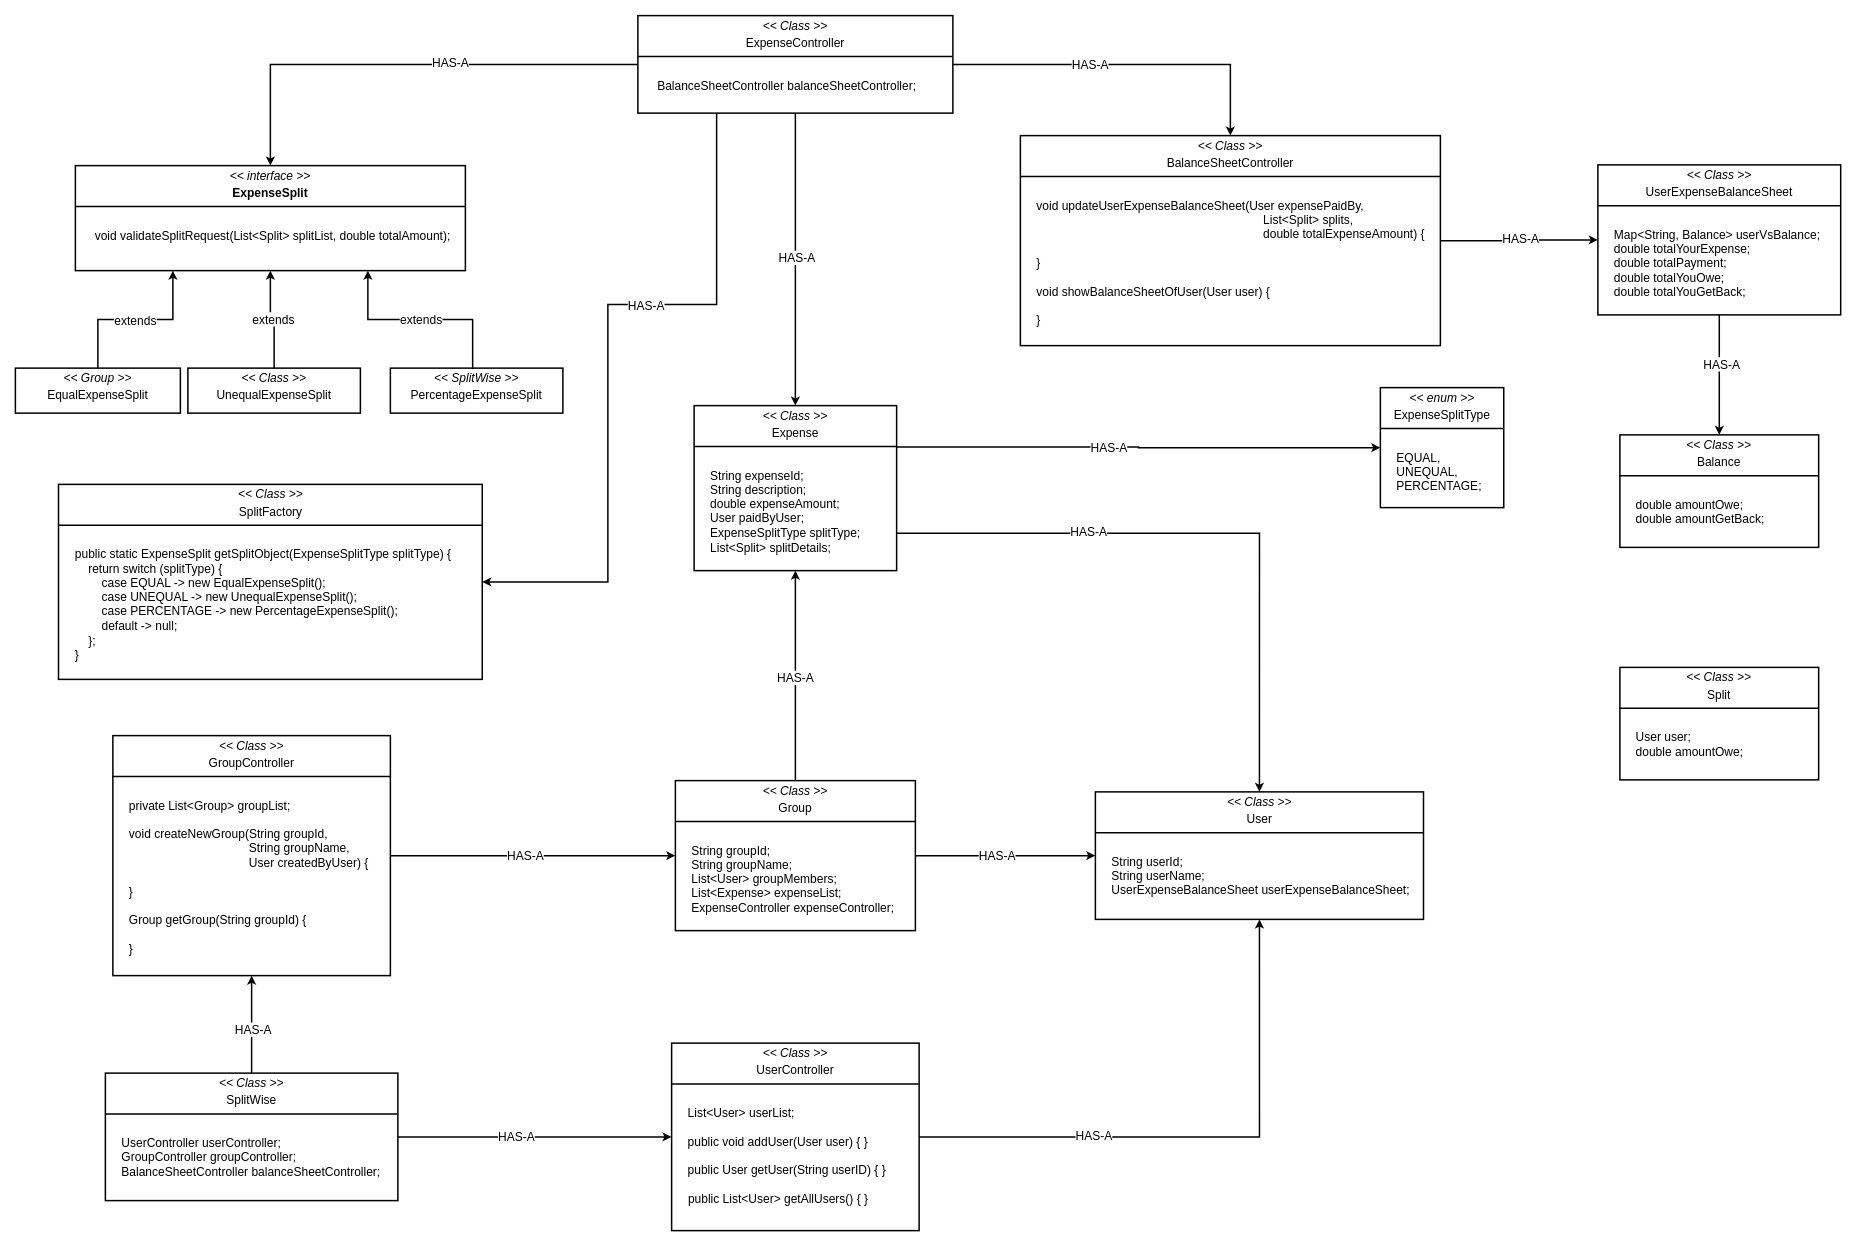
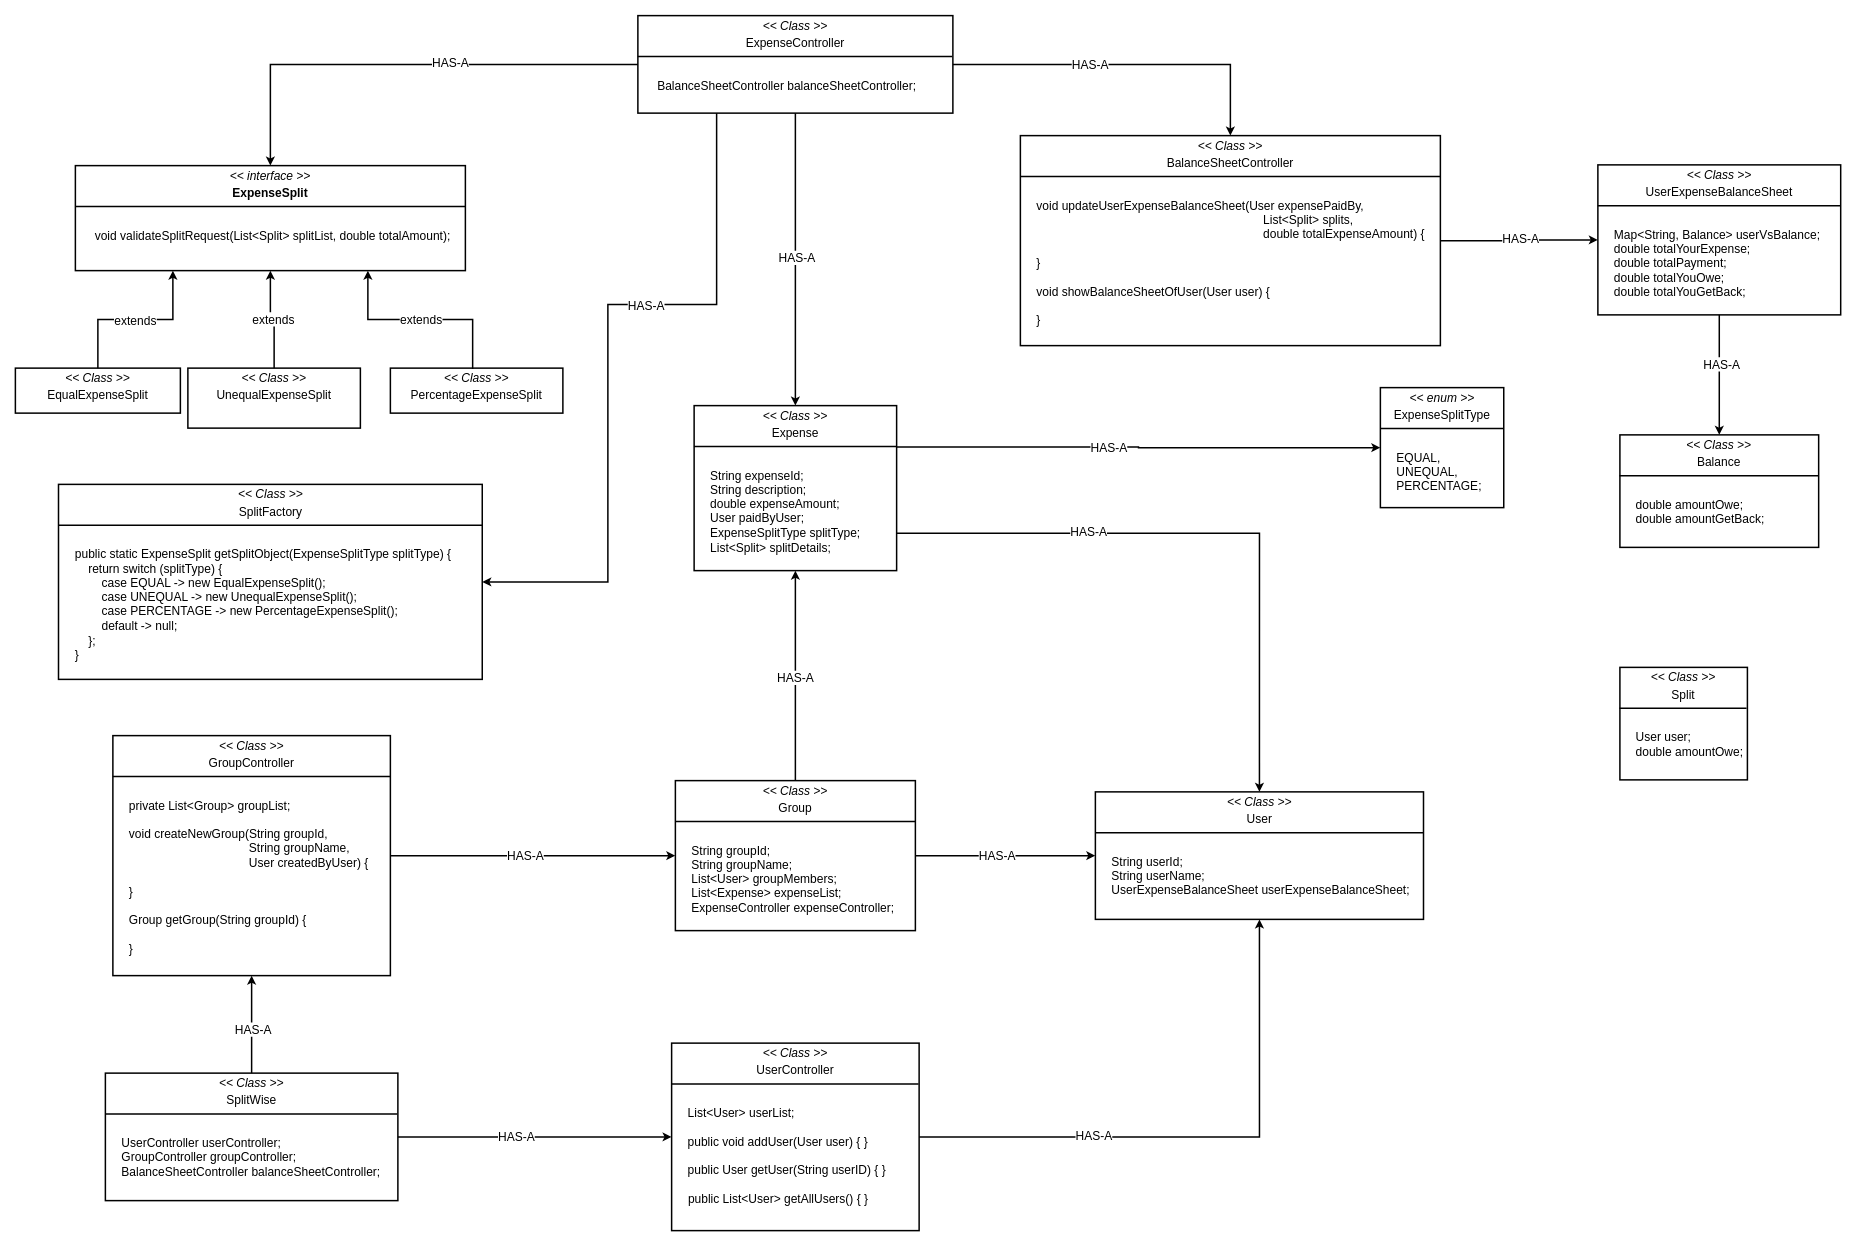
node "<< Group >> EqualExpenseSplit": label "<< Group >> EqualExpenseSplit" -> "<< Class >> EqualExpenseSplit"
node "<< SplitWise >> PercentageExpenseSplit": label "<< SplitWise >> PercentageExpenseSplit" -> "<< Class >> PercentageExpenseSplit"
node "<< Class >> UnequalExpenseSplit": size 173x45 -> 173x60
node "<< Class >> Split User user; double amountOwe;": size 199x113 -> 128x113
